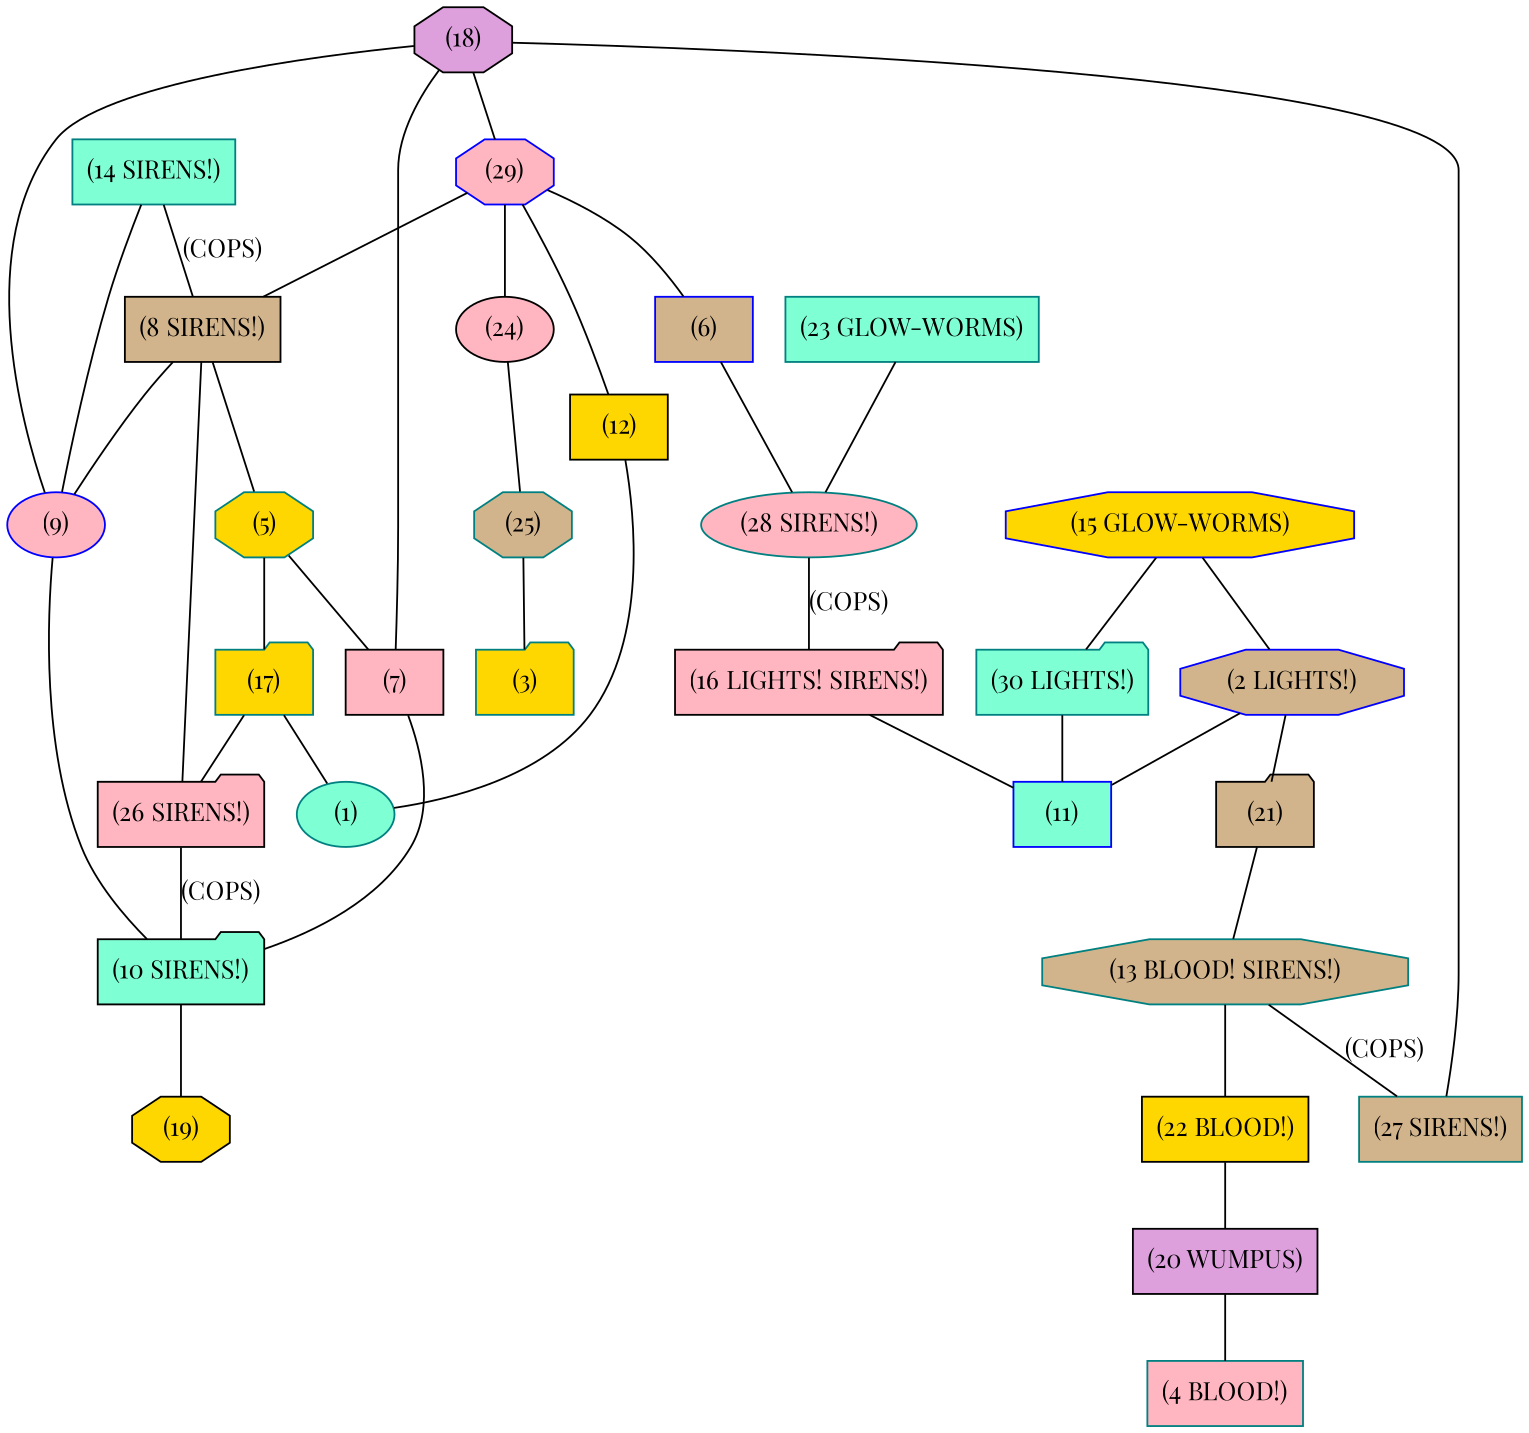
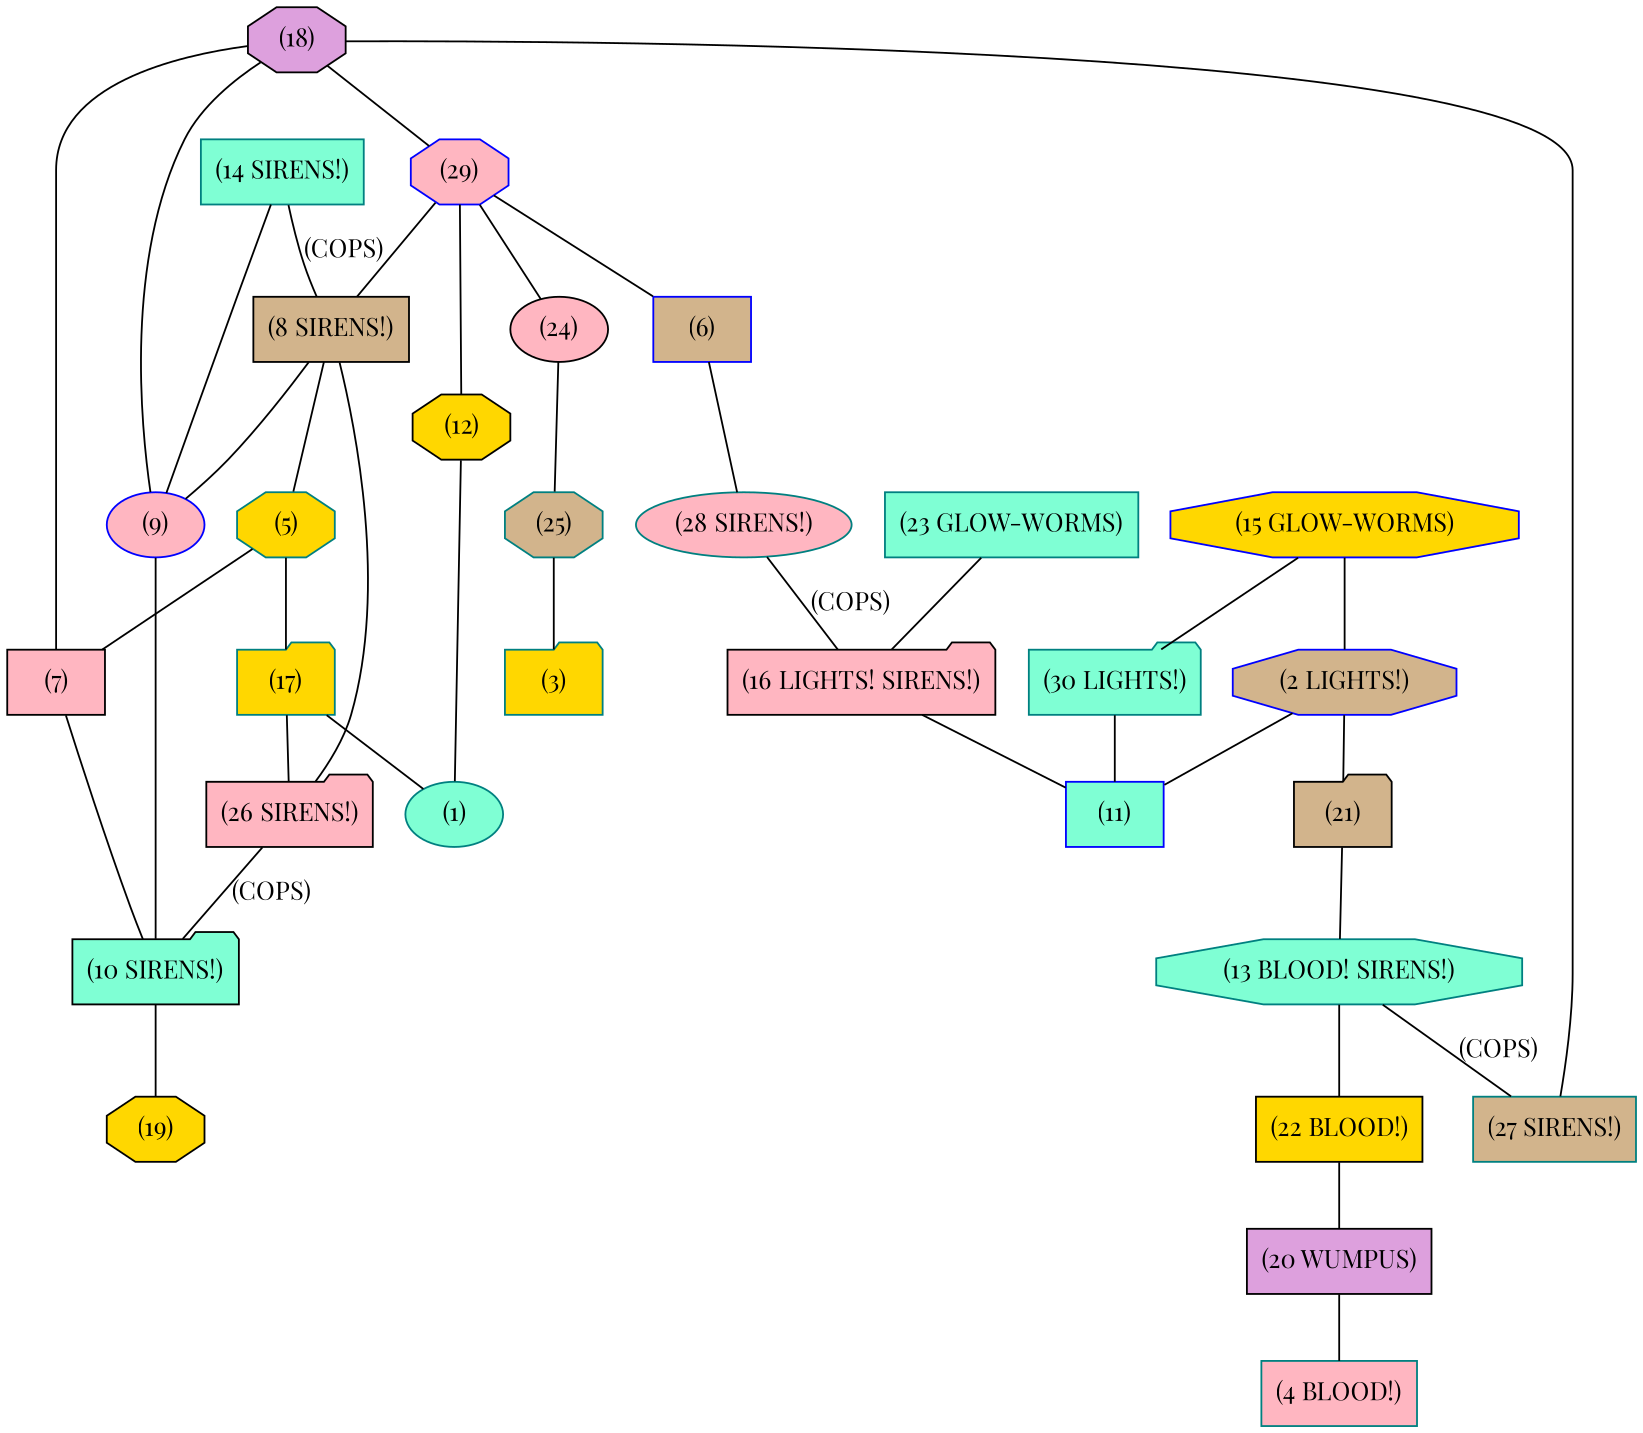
node "(12)": shape box -> octagon
edge "(23 GLOW-WORMS)" -- "(28 SIRENS!)": now "(23 GLOW-WORMS)" -- "(16 LIGHTS! SIRENS!)"
node "(13 BLOOD! SIRENS!)": fillcolor tan -> aquamarine
